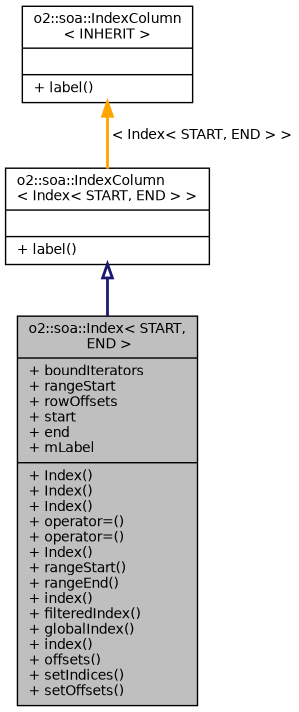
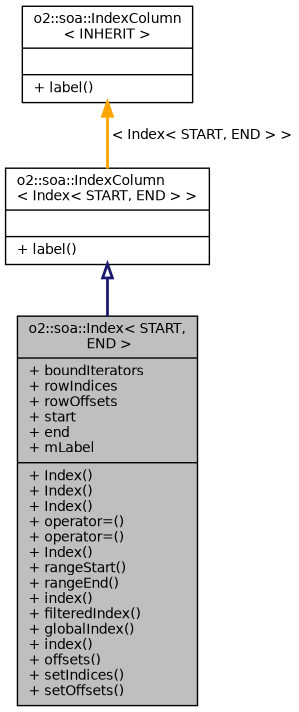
node "o2::soa::Index< START,": text "+ rangeStart" -> "+ rowIndices"
